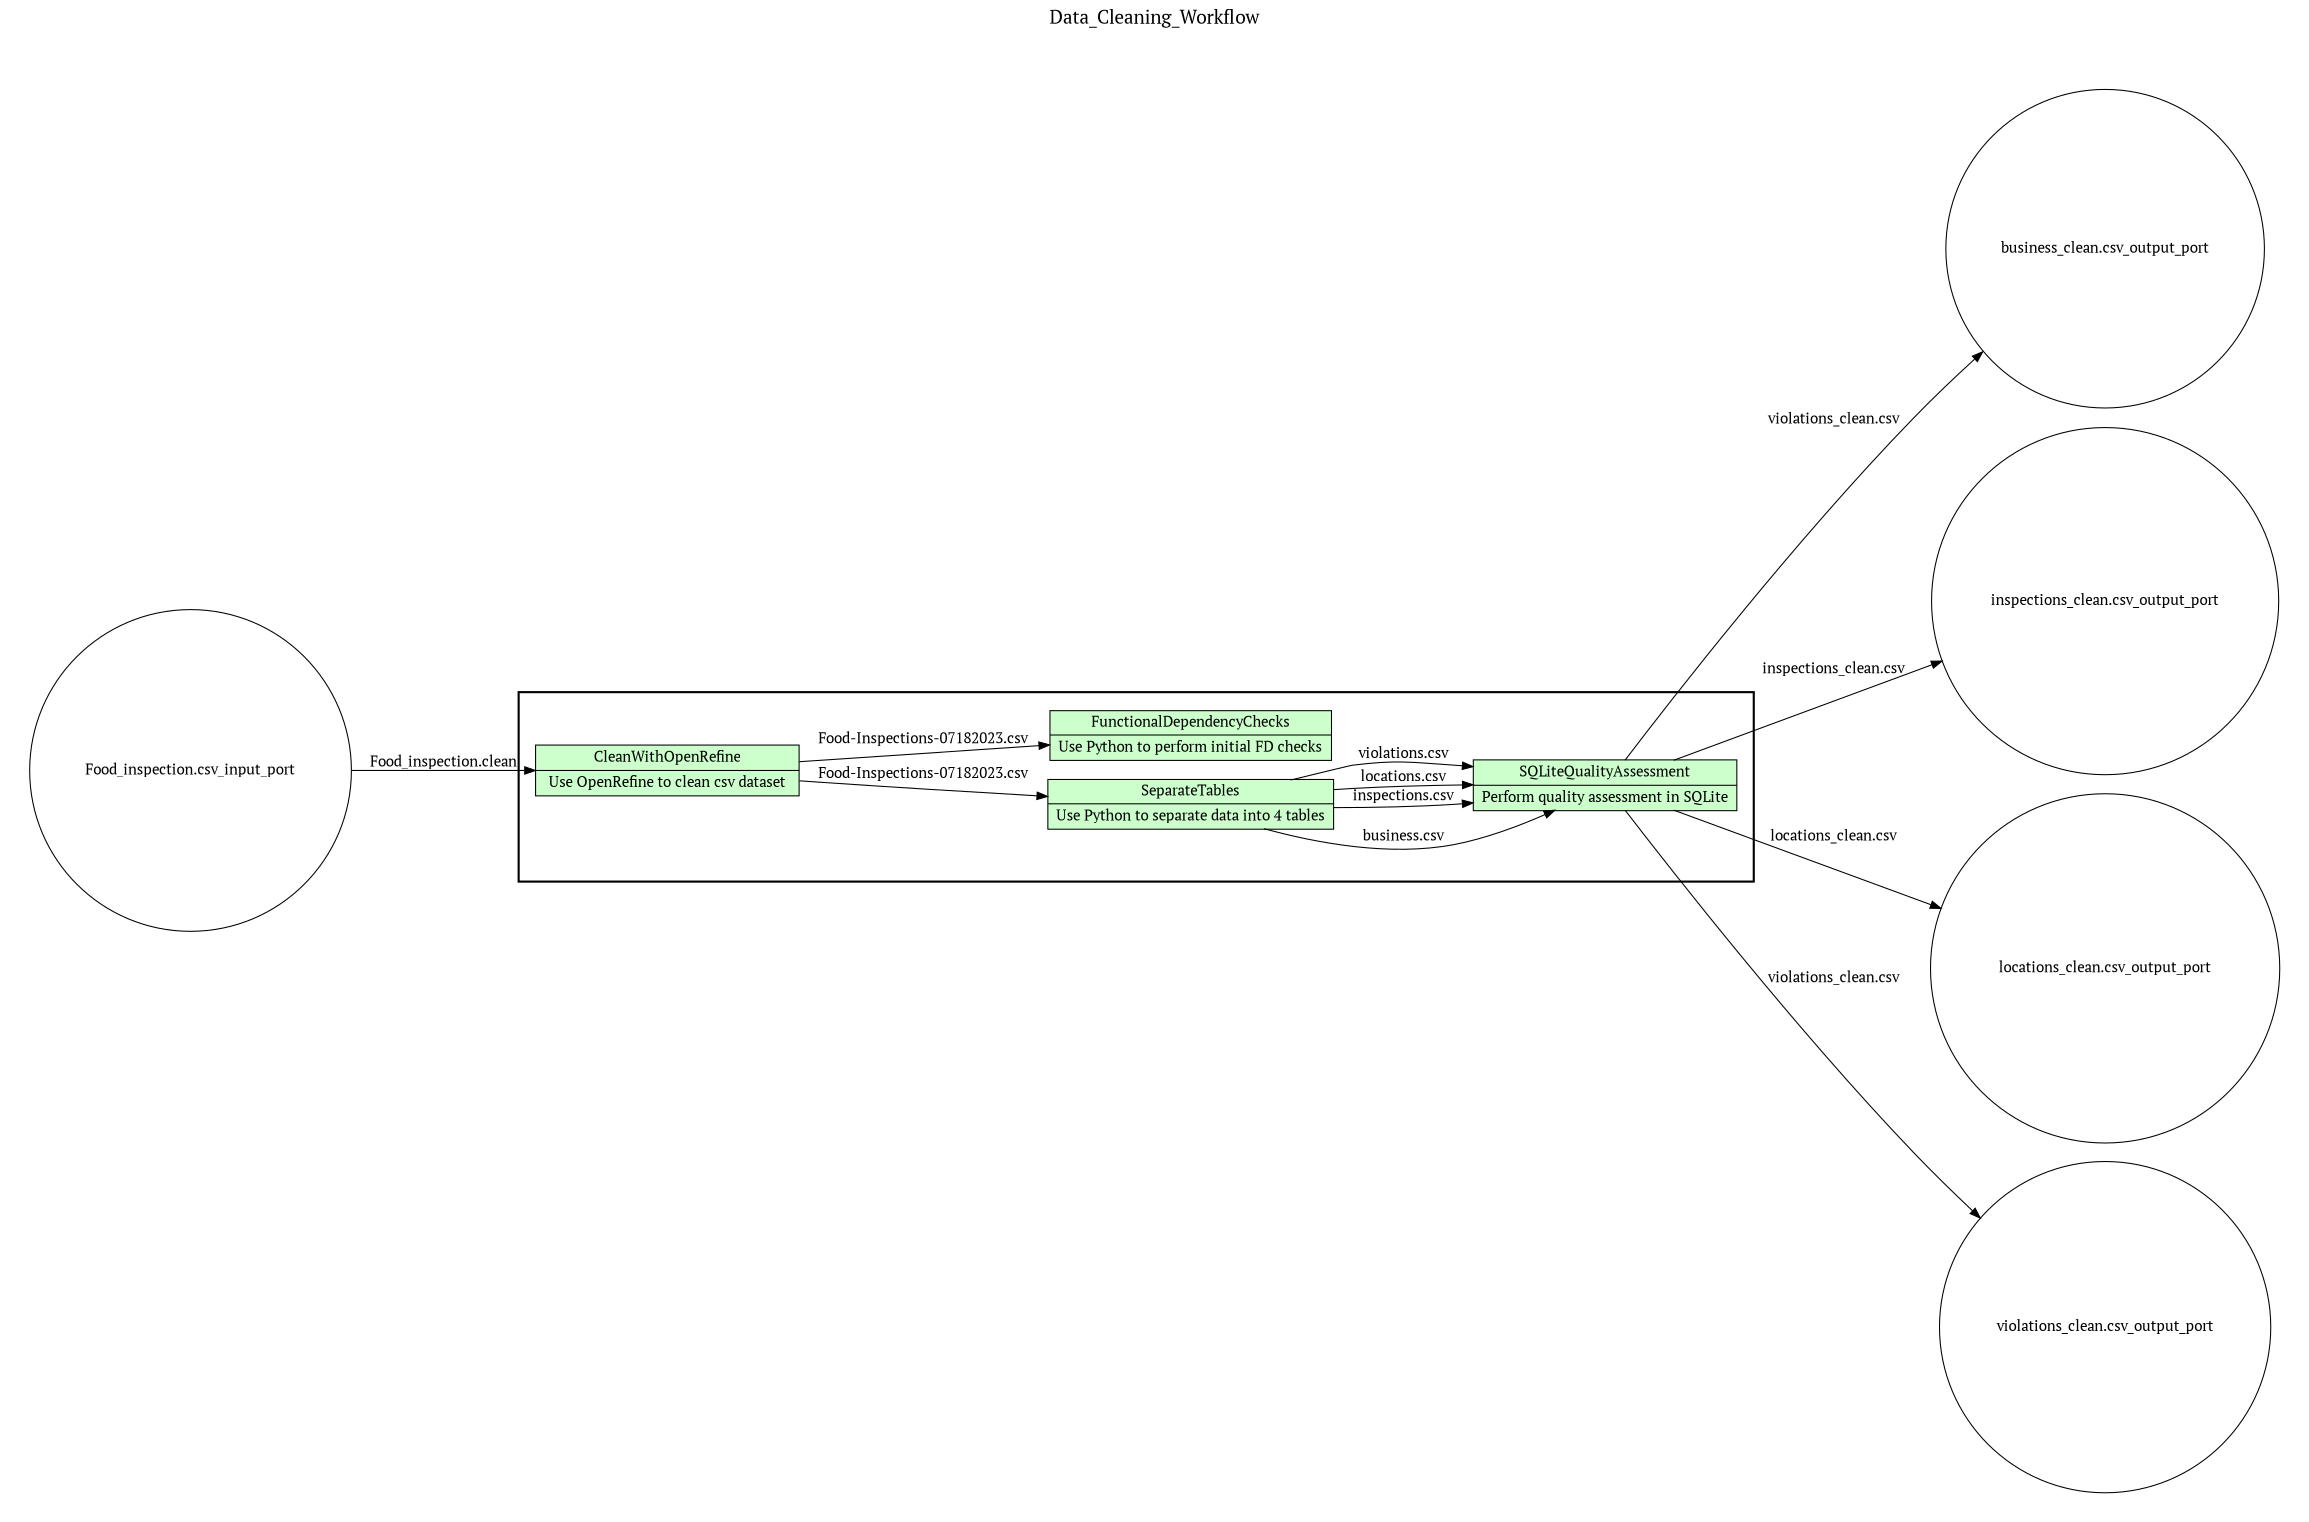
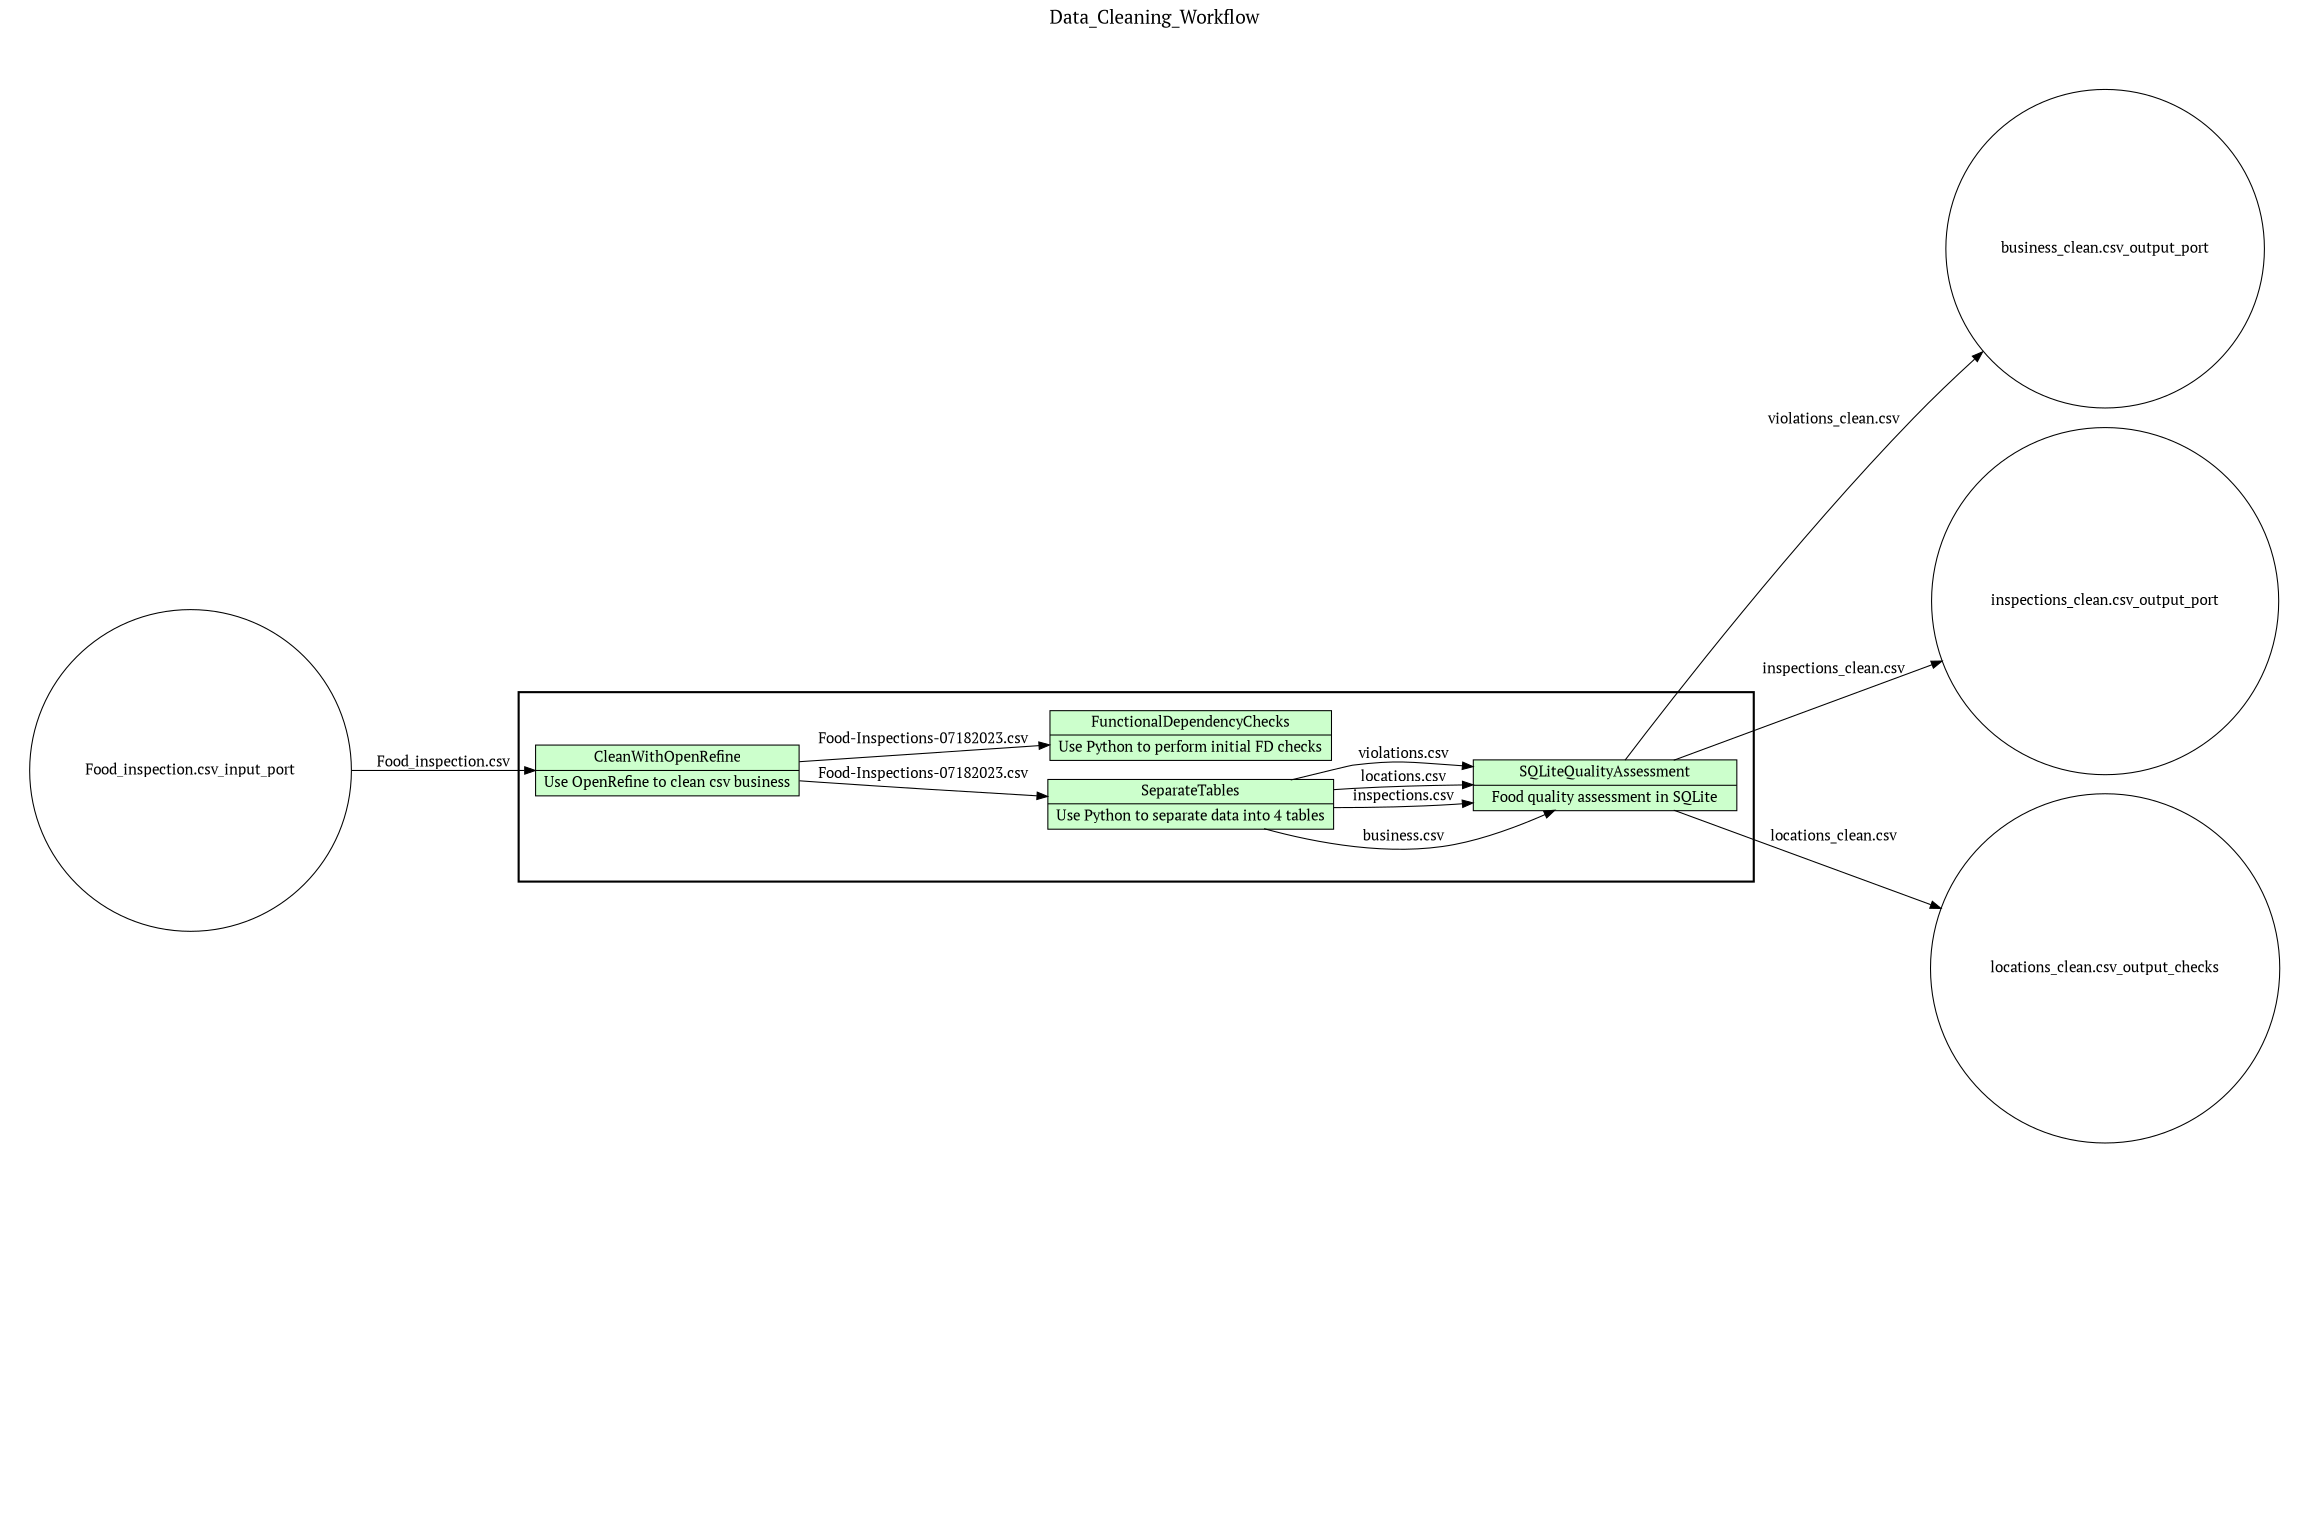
edge "Food_inspection.csv_input_port" -> "CleanWithOpenRefine": label "Food_inspection.clean" -> "Food_inspection.csv"
node "CleanWithOpenRefine": text "Use OpenRefine to clean csv dataset" -> "Use OpenRefine to clean csv business"
node "SQLiteQualityAssessment": text "Perform quality assessment in SQLite" -> "Food quality assessment in SQLite"
node "locations_clean.csv_output_port": label "locations_clean.csv_output_port" -> "locations_clean.csv_output_checks"
node "violations_clean.csv_output_port": removed
